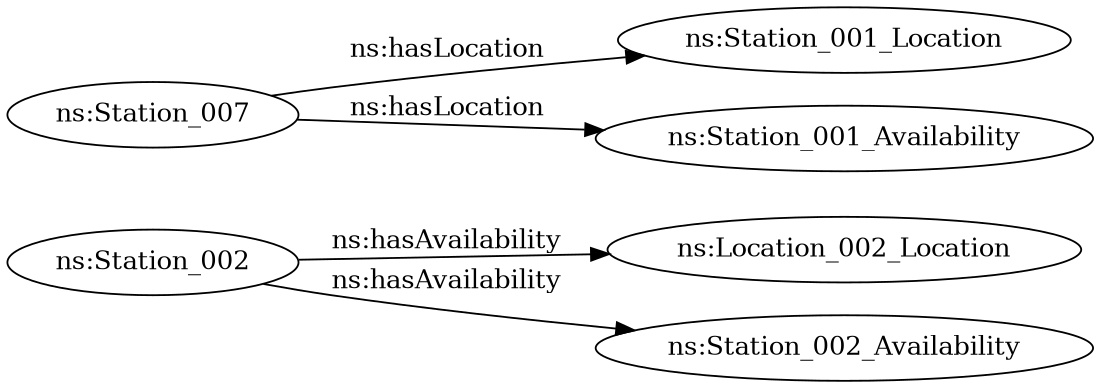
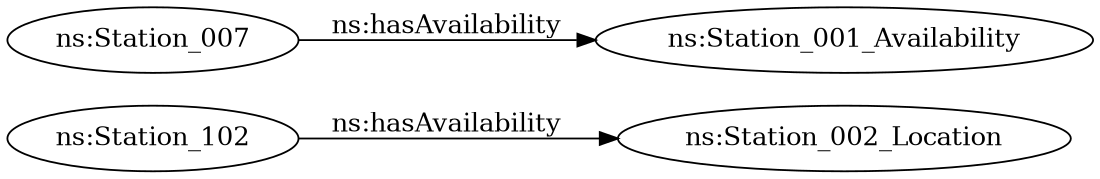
node "ns:Station_001_Location": removed
edge "ns:Station_007" -> "ns:Station_001_Availability": label "ns:hasLocation" -> "ns:hasAvailability"
node "ns:Location_002_Location": label "ns:Location_002_Location" -> "ns:Station_002_Location"
node "ns:Station_002": label "ns:Station_002" -> "ns:Station_102"
node "ns:Station_002_Availability": removed
